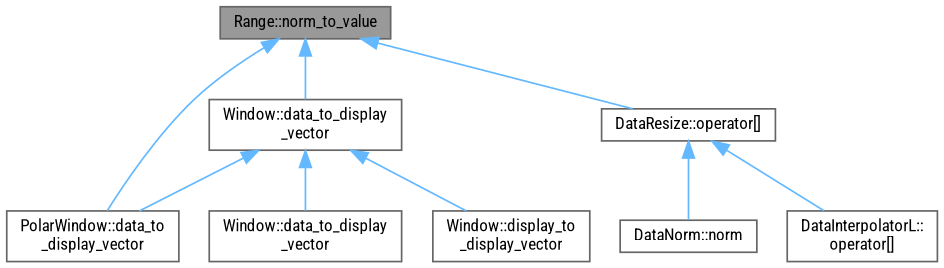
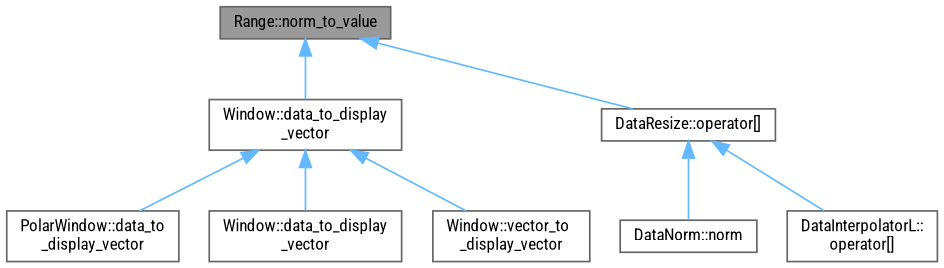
edge "PolarWindow::data_to _display_vector" -> "Range::norm_to_value": removed
node "Window::display_to _display_vector": label "Window::display_to _display_vector" -> "Window::vector_to _display_vector"
